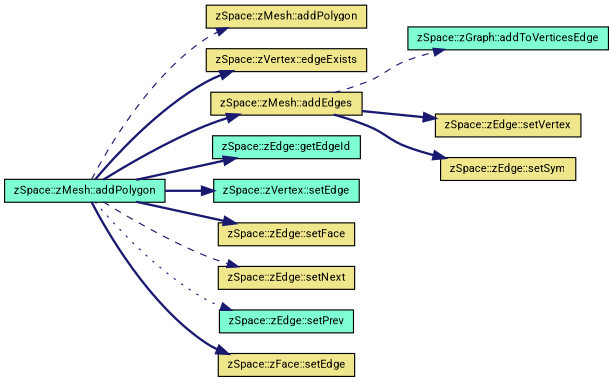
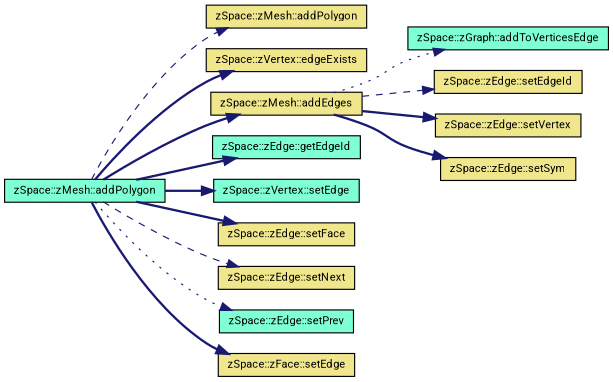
edge "zSpace::zMesh::addEdges" -> "zSpace::zGraph::addToVerticesEdge": style dashed -> dotted
node "zSpace::zEdge::setEdgeId": added
